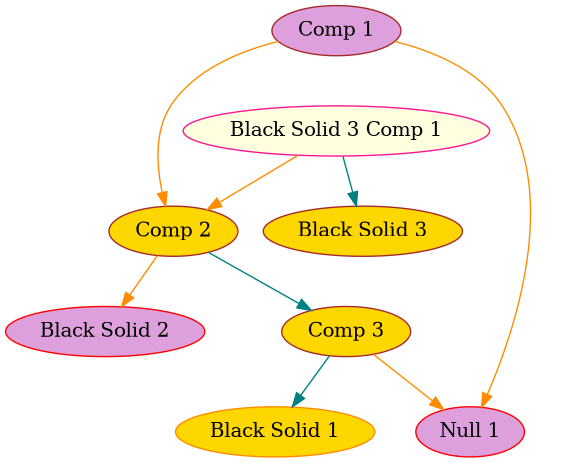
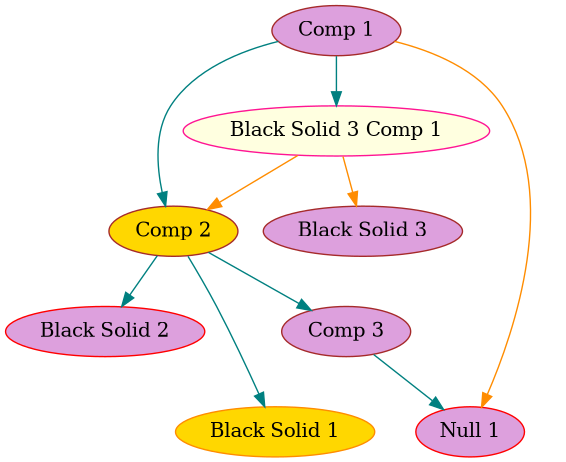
edge "Comp 1" -> "Black Solid 3 Comp 1": added
edge "Comp 1" -> "Comp 2": color darkorange -> teal
edge "Black Solid 3 Comp 1" -> "Black Solid 3": color teal -> darkorange
node "Black Solid 3": fillcolor gold -> plum
edge "Comp 2" -> "Black Solid 2": color darkorange -> teal
node "Comp 3": fillcolor gold -> plum
edge "Comp 3" -> "Black Solid 1": now "Comp 2" -> "Black Solid 1"
edge "Comp 3" -> "Null 1": color darkorange -> teal
